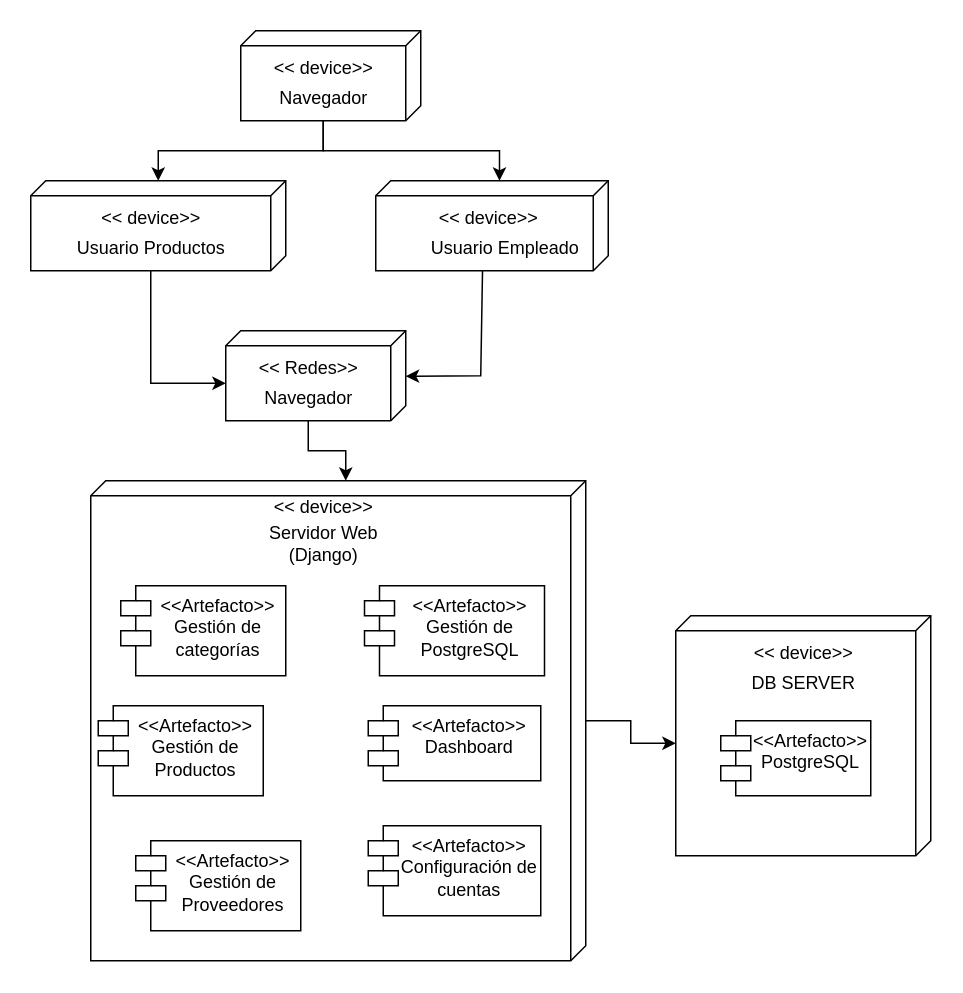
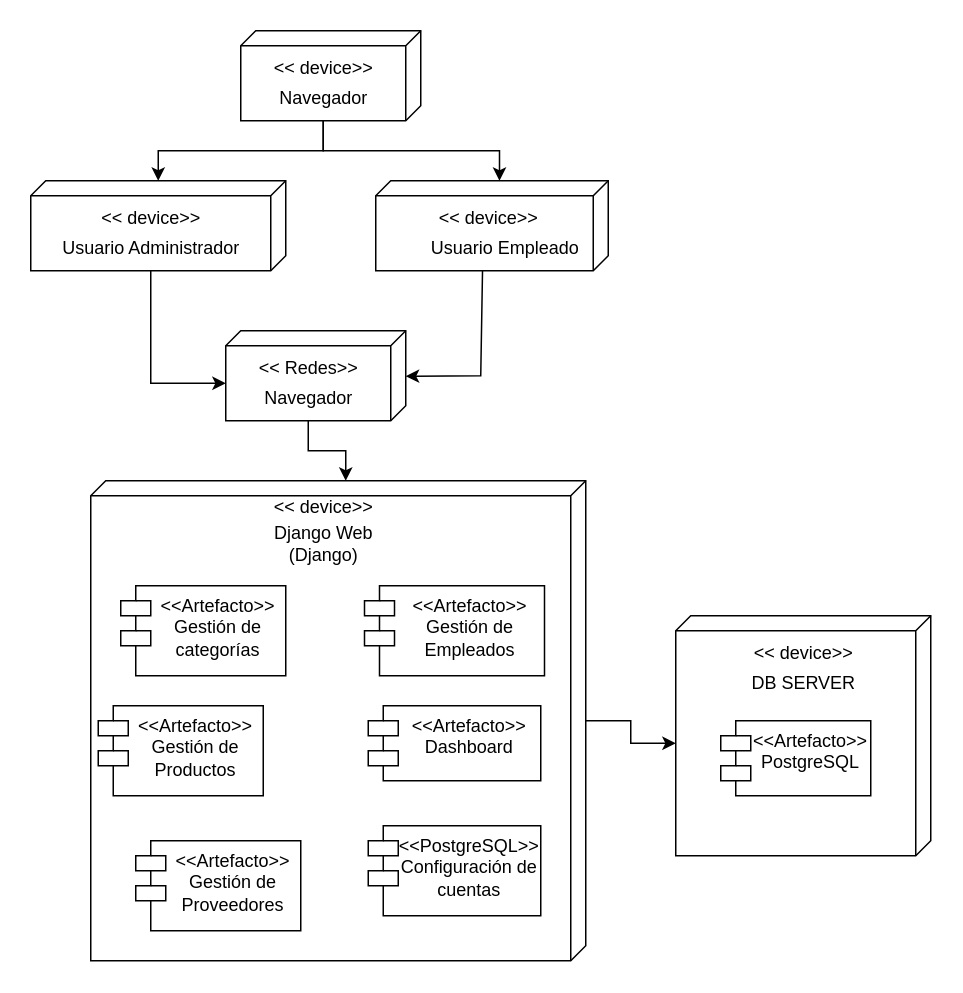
node "Usuario Productos": label "Usuario Productos" -> "Usuario Administrador"
node "Servidor Web": label "Servidor Web" -> "Django Web"
node "<<Artefacto>> Gestión de PostgreSQL": label "<<Artefacto>> Gestión de PostgreSQL" -> "<<Artefacto>> Gestión de Empleados"
node "<<Artefacto>> Configuración de cuentas": label "<<Artefacto>> Configuración de cuentas" -> "<<PostgreSQL>> Configuración de cuentas"
